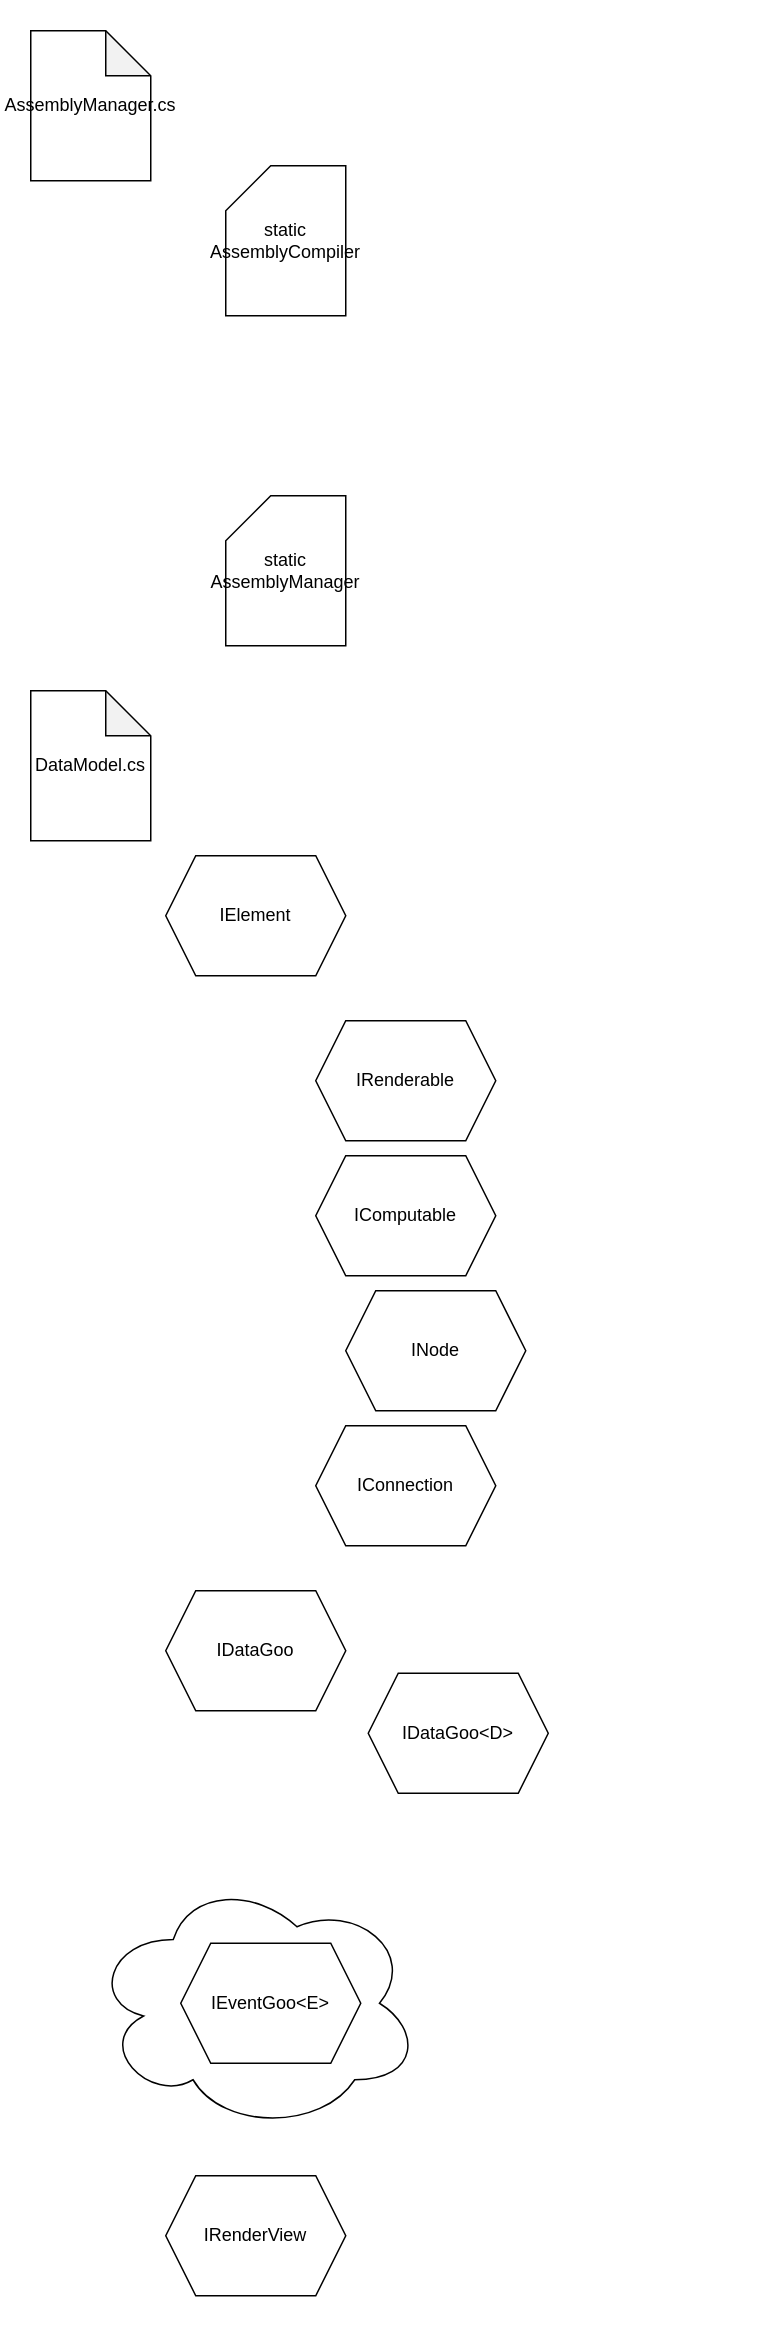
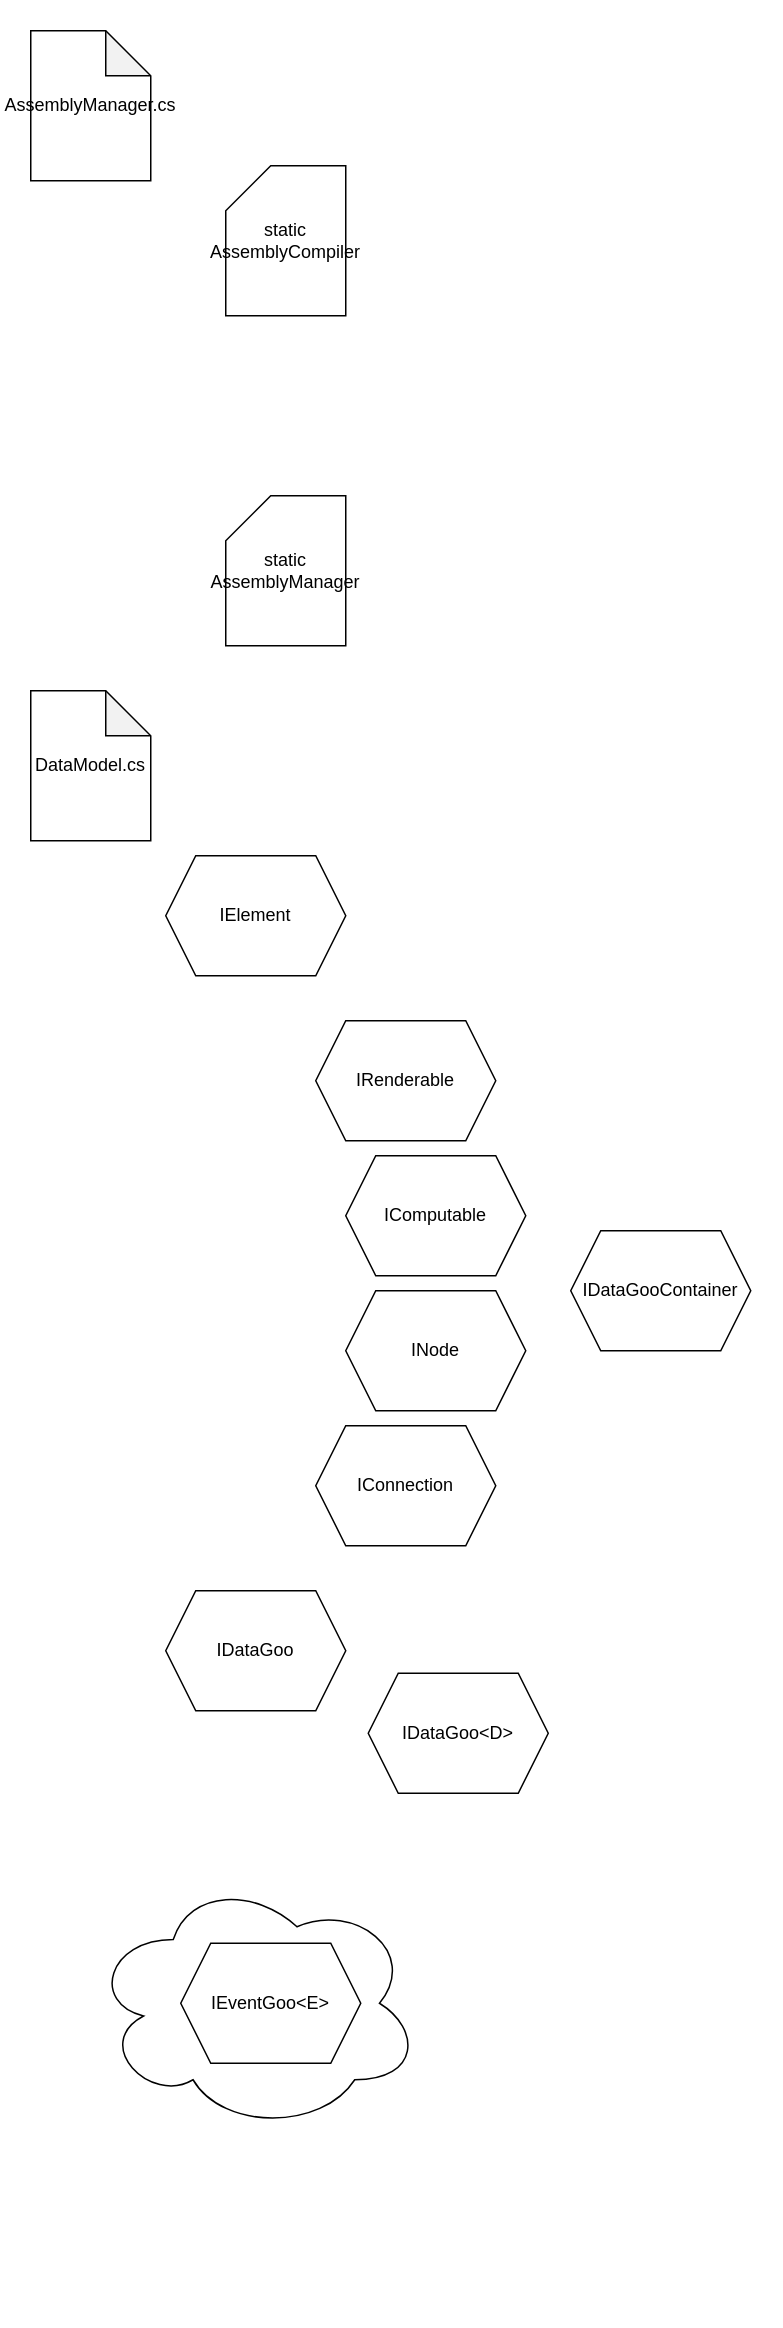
node "IComputable": moved (406, 1216) -> (436, 1216)
node "IDataGooContainer": added
node "IRenderView": removed
